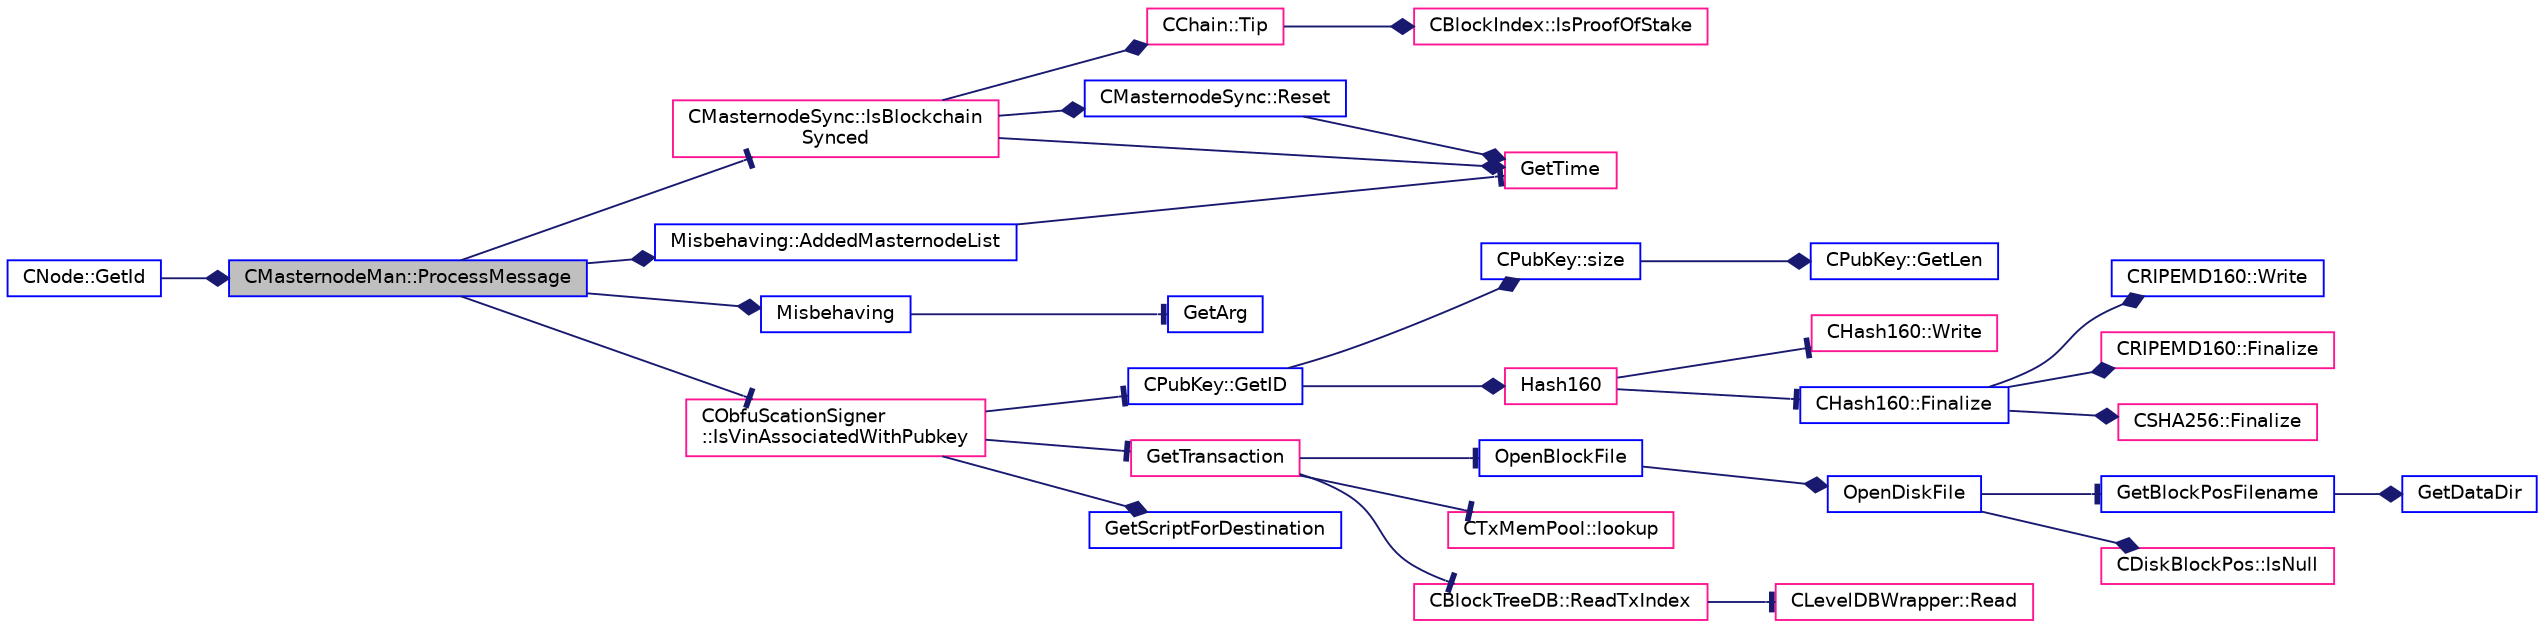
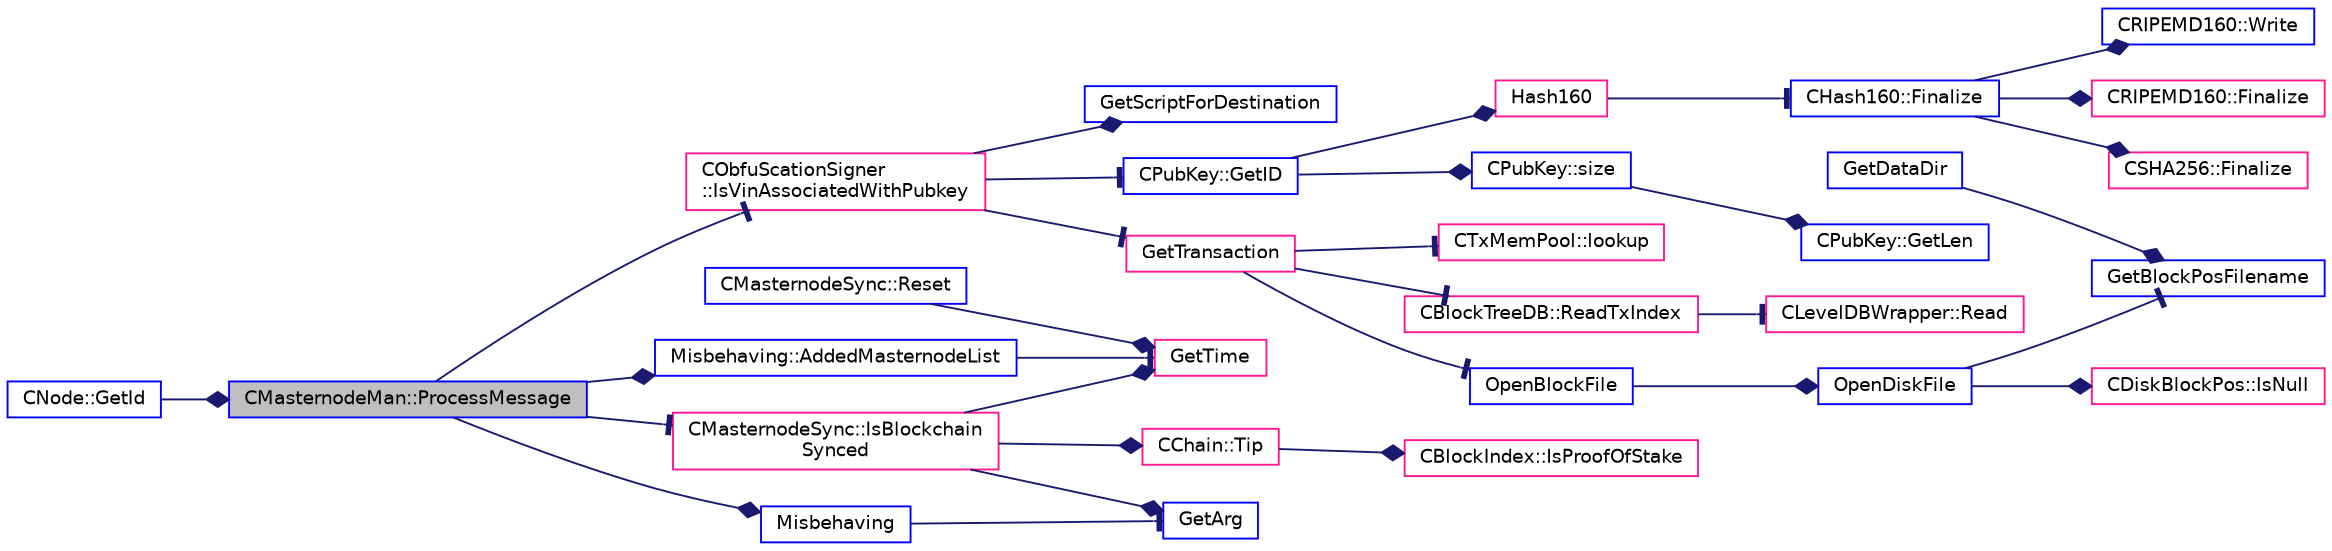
edge "CMasternodeSync::IsBlockchain Synced" -> "CMasternodeSync::Reset": now "CMasternodeSync::IsBlockchain Synced" -> "GetArg"
node "CHash160::Write": removed
edge "GetBlockPosFilename" -> "GetDataDir": reversed
